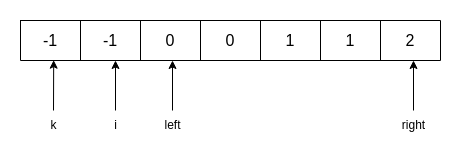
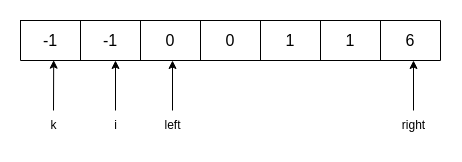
node "2": label "2" -> "6"
